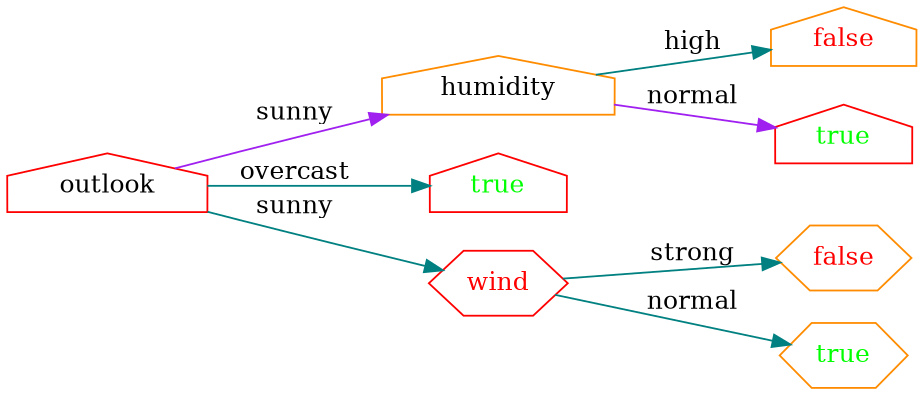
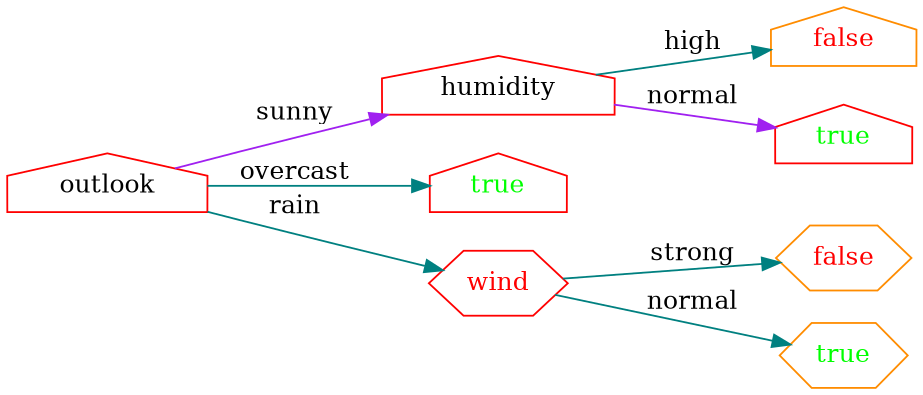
node "humidity": color darkorange -> red
edge "outlook" -> "wind": label "sunny" -> "rain"
